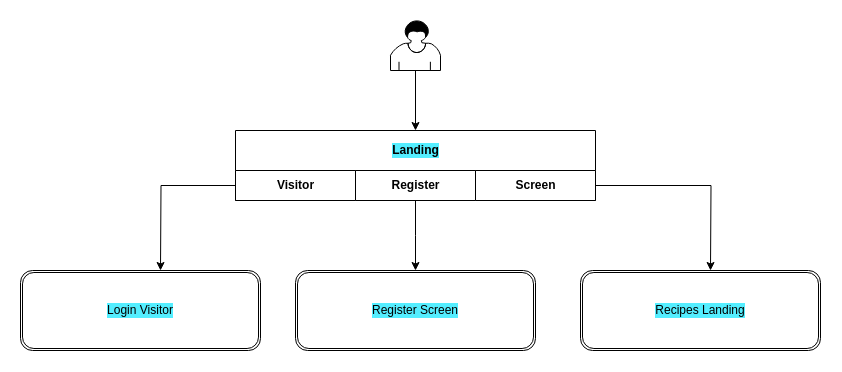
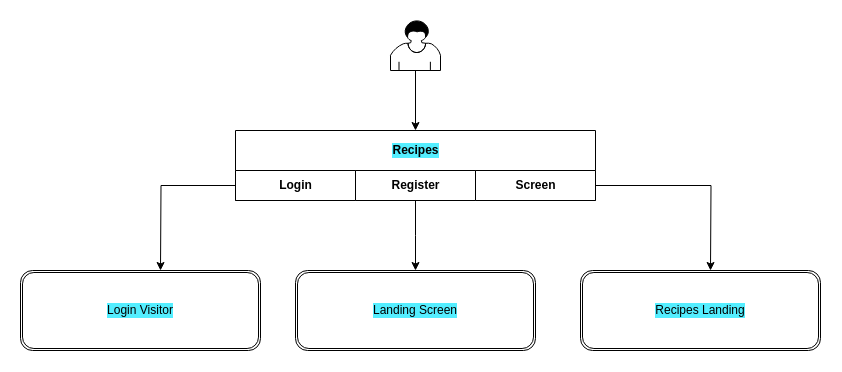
node "Landing": label "Landing" -> "Recipes"
node "Visitor": label "Visitor" -> "Login"
node "Register Screen": label "Register Screen" -> "Landing Screen"
